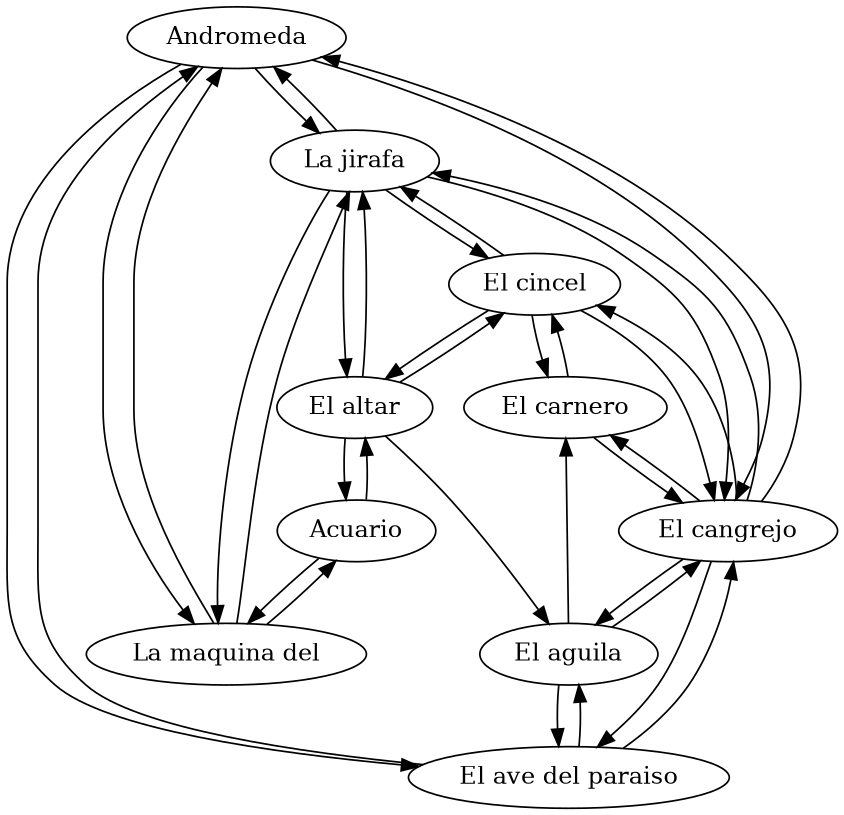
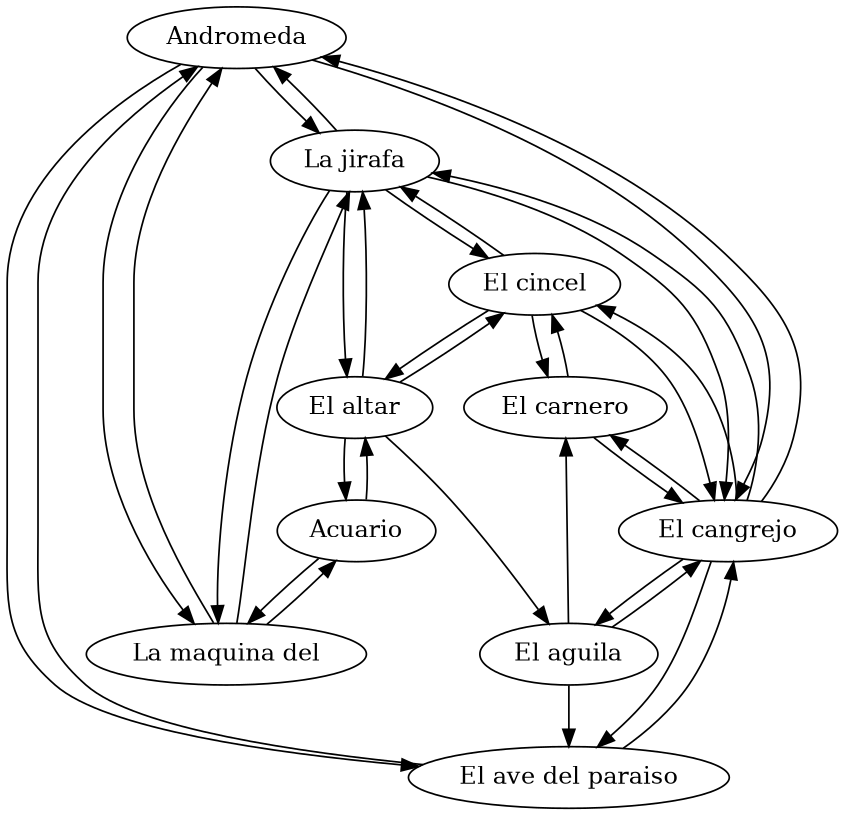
edge "El ave del paraiso" -> "El aguila": removed
